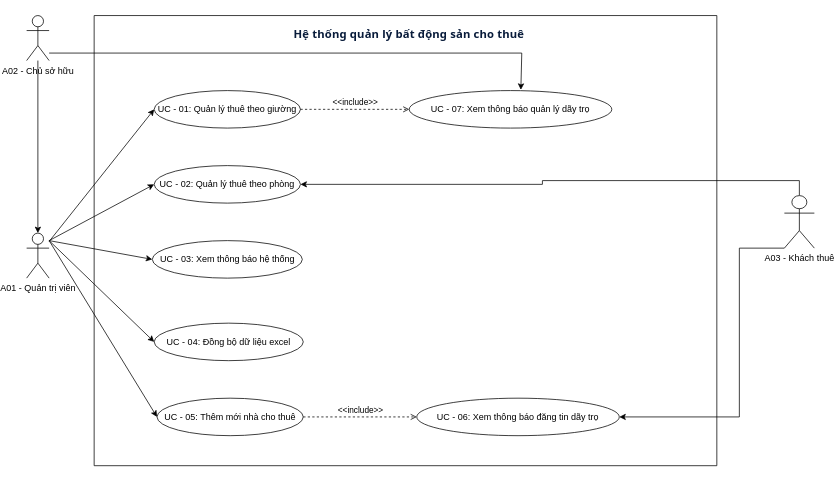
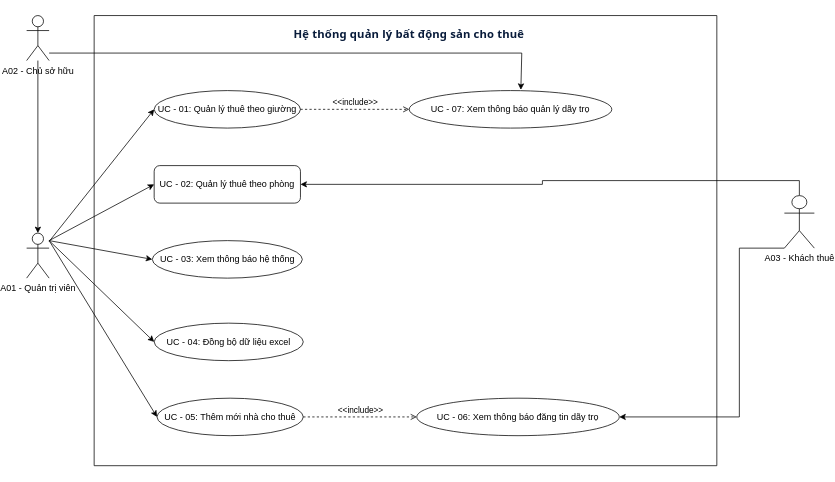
node "UC - 02: Quản lý thuê theo phòng": shape ellipse -> rounded rectangle
